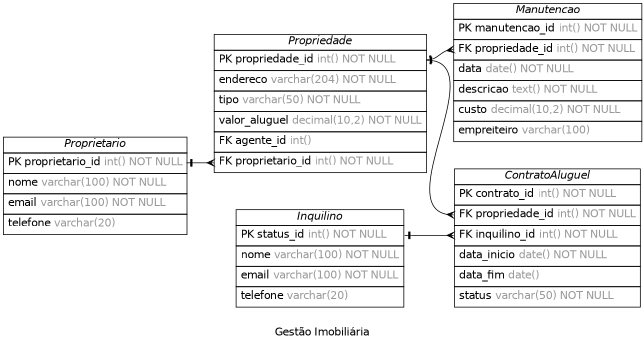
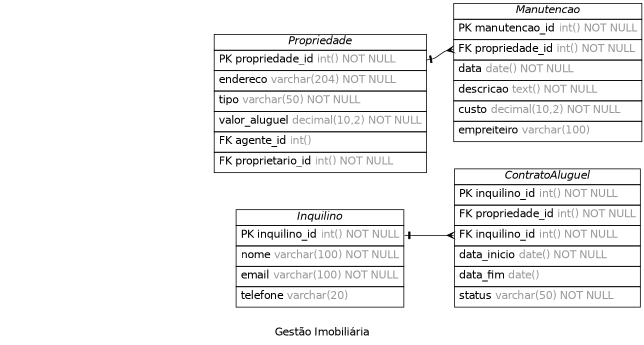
edge "Propriedade" -- "ContratoAluguel": removed
node "Proprietario": removed
node "ContratoAluguel": text "PK contrato_id" -> "PK inquilino_id"
node "Inquilino": text "PK status_id" -> "PK inquilino_id"
